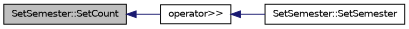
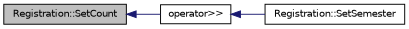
node "SetSemester::SetCount": label "SetSemester::SetCount" -> "Registration::SetCount"
node "SetSemester::SetSemester": label "SetSemester::SetSemester" -> "Registration::SetSemester"
